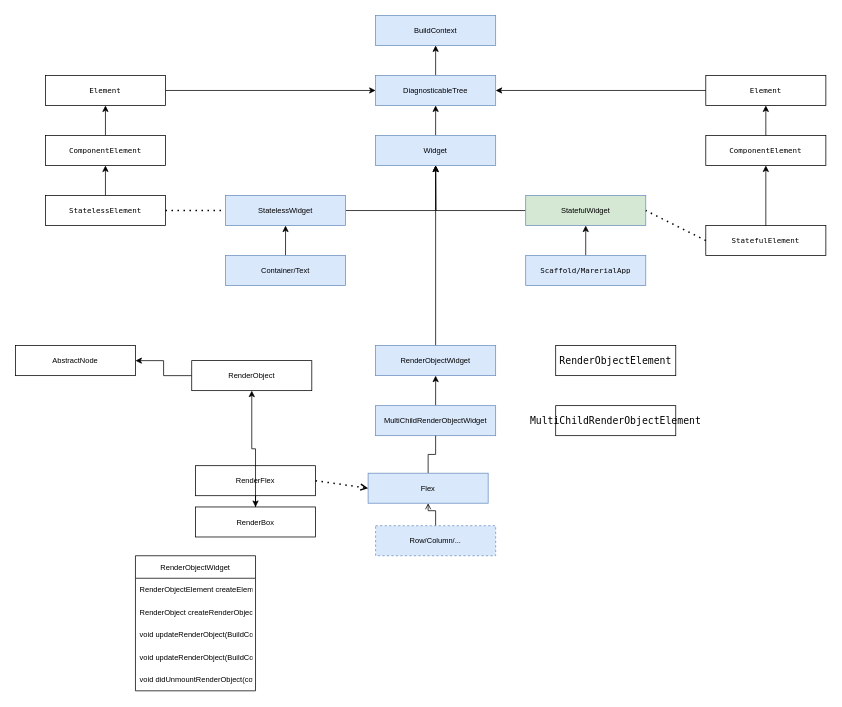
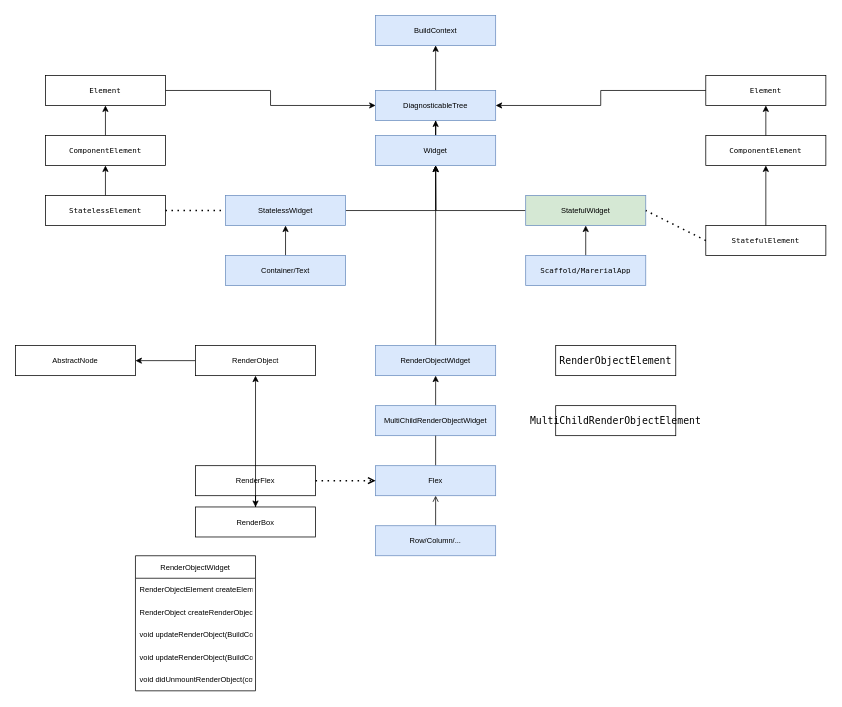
node "DiagnosticableTree": moved (435, 90) -> (435, 105)
node "RenderObject": moved (252, 375) -> (255, 360)
node "Flex": moved (428, 488) -> (435, 480)
node "Row/Column/...": style dashed -> solid
